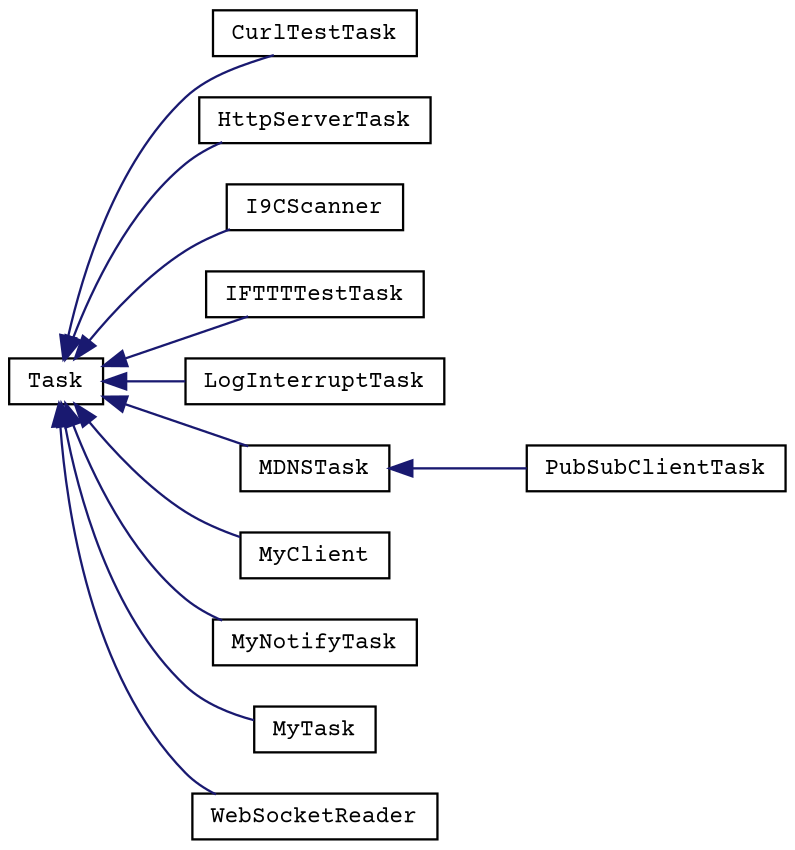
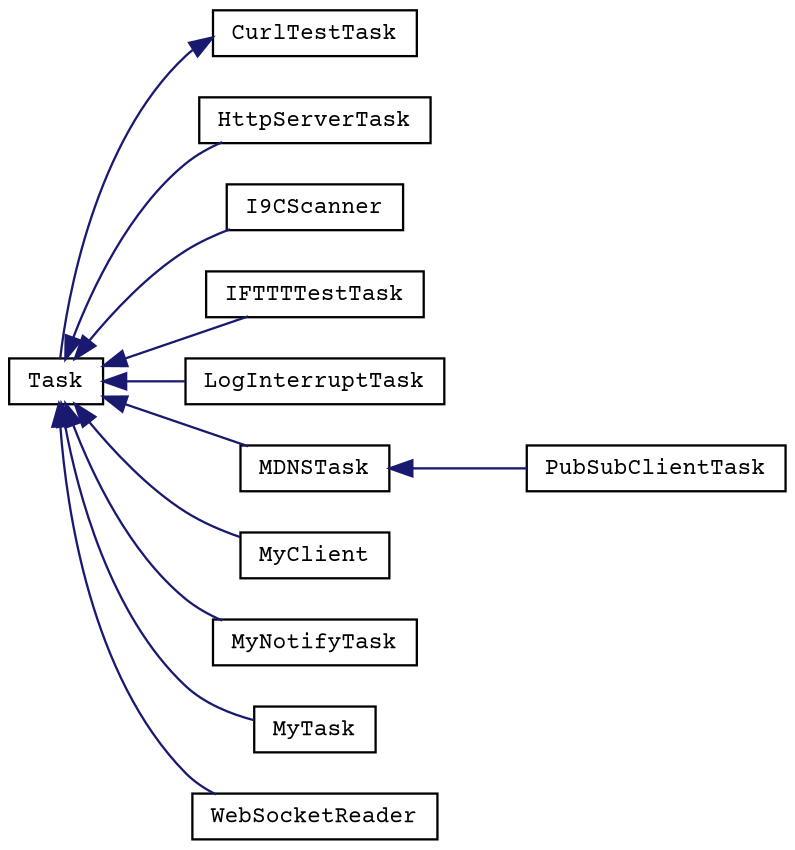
edge "CurlTestTask" -> "Task": reversed
